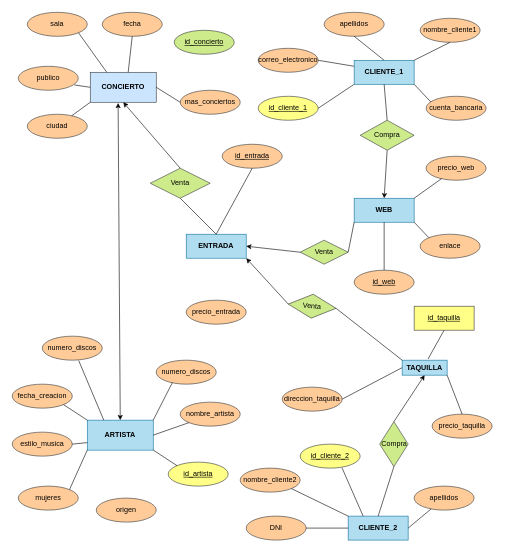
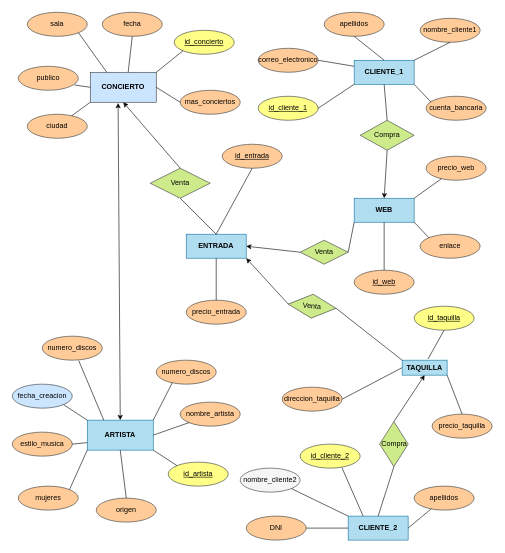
node "id_concierto": fillcolor #cdeb8b -> #ffff88
edge "id_concierto" -- "CONCIERTO": added
edge "ENTRADA" -- "precio_entrada": added
node "id_taquilla": shape rectangle -> ellipse
node "fecha_creacion": fillcolor #ffcc99 -> #cce5ff
edge "ARTISTA" -- "origen": added
node "nombre_cliente2": fillcolor #ffcc99 -> #f5f5f5
